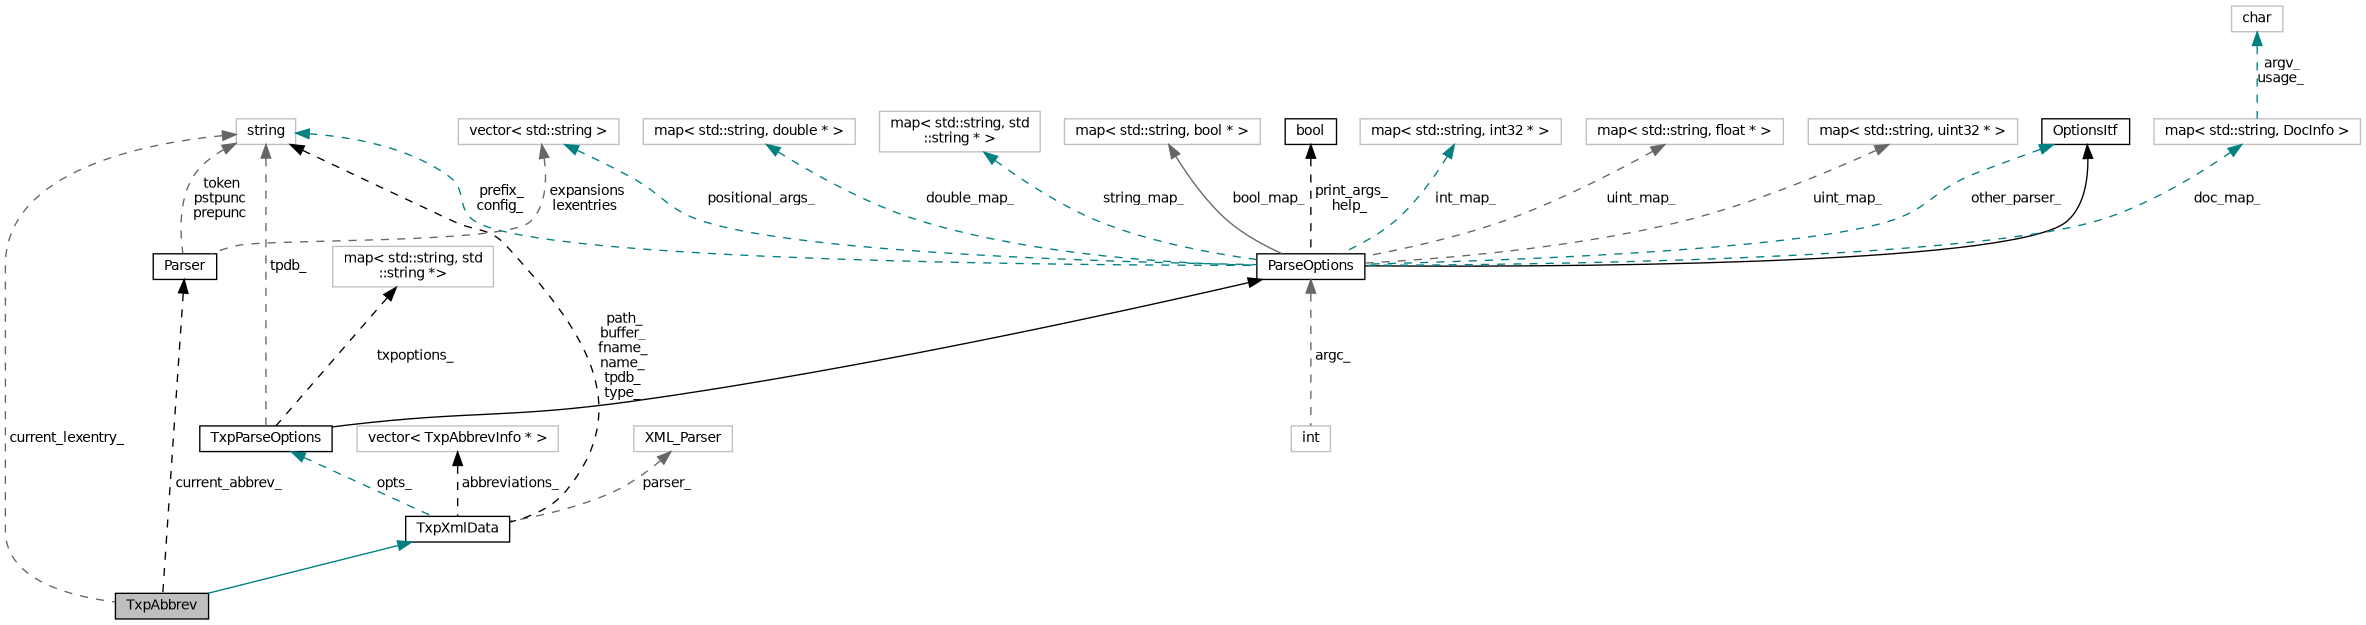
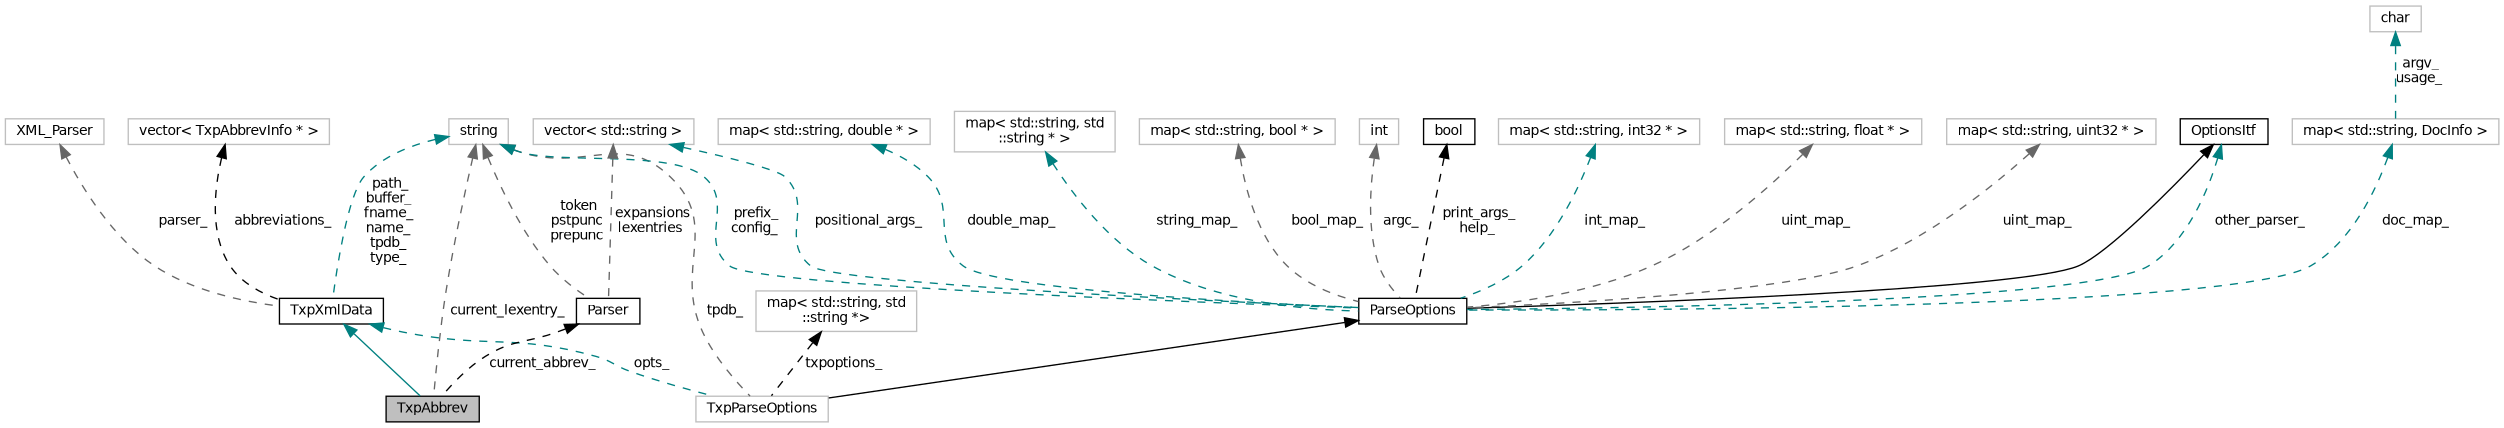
edge "ParseOptions" -> "map< std::string, bool * >": style solid -> dashed
edge "TxpXmlData" -> "string": color black -> teal
edge "int" -> "ParseOptions": reversed
node "TxpParseOptions": color black -> grey75
edge "TxpXmlData" -> "TxpParseOptions": reversed
